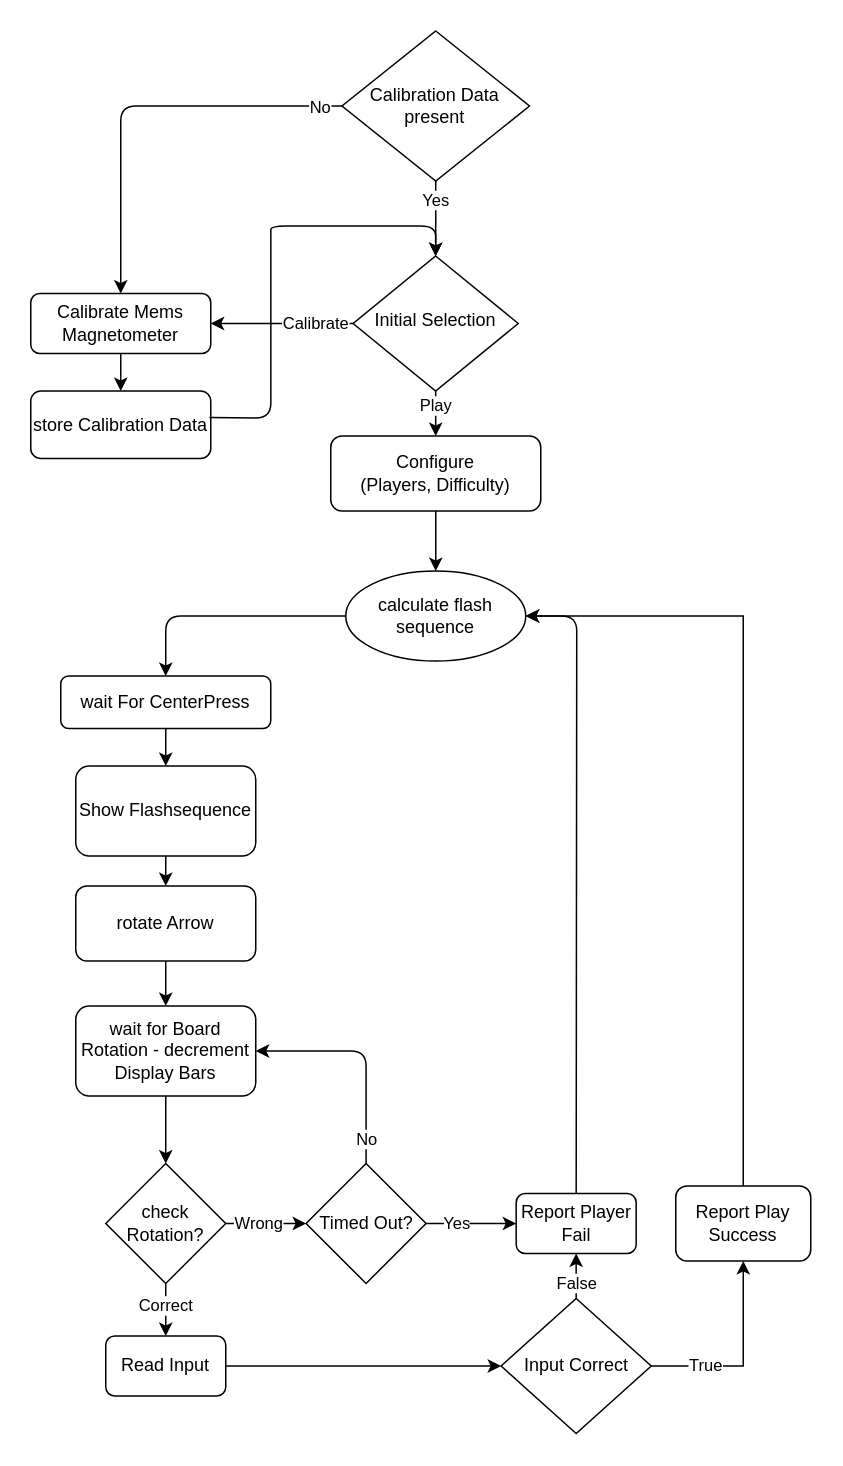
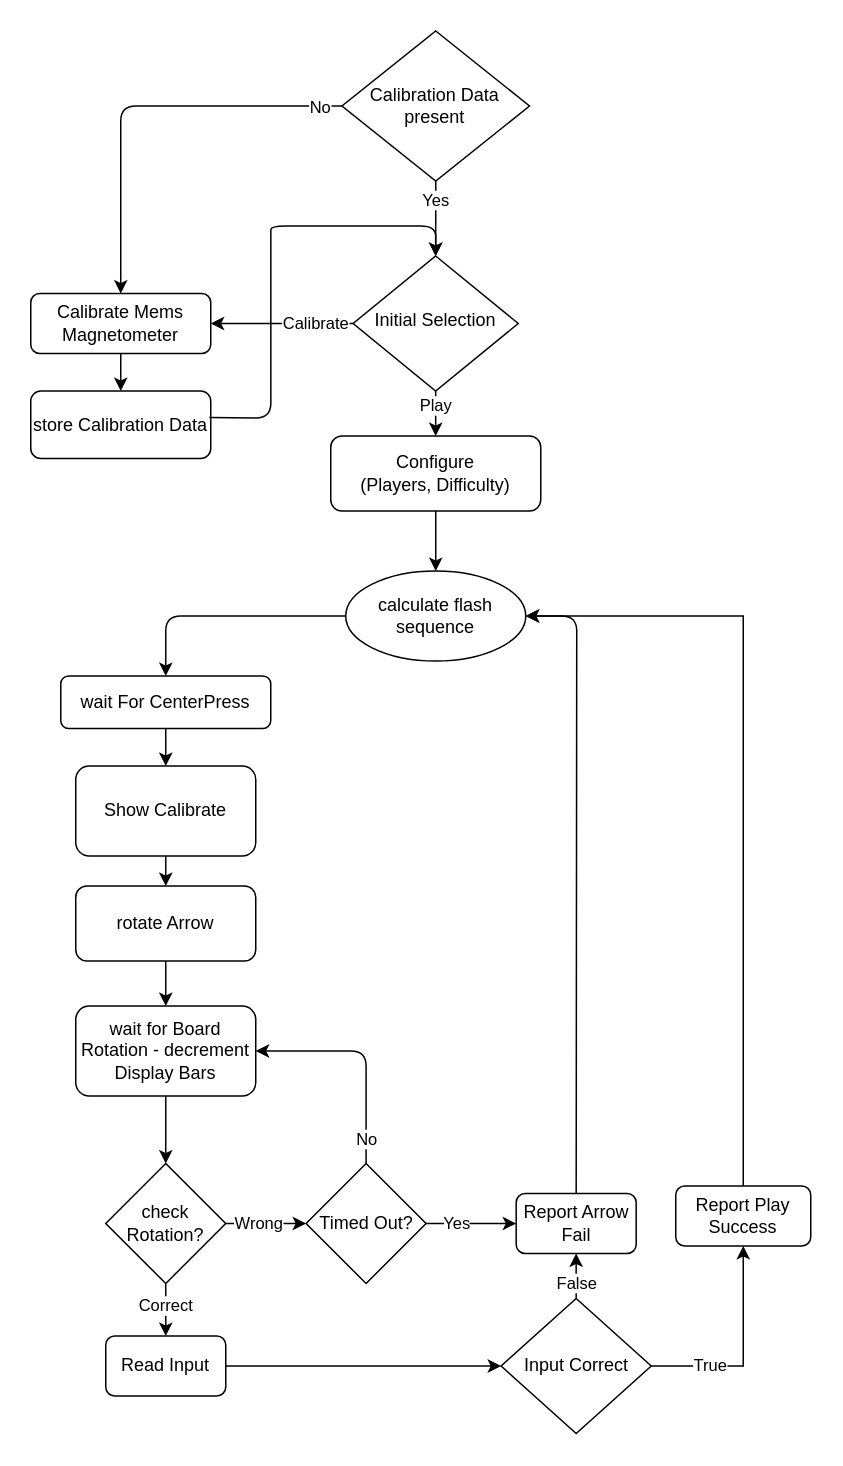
node "Show Flashsequence": label "Show Flashsequence" -> "Show Calibrate"
node "Report Player Fail": label "Report Player Fail" -> "Report Arrow Fail"
node "Report Play Success": size 135x75 -> 135x60
